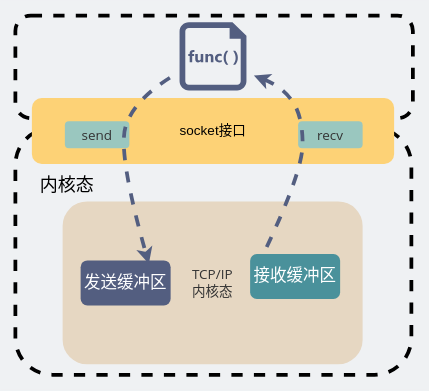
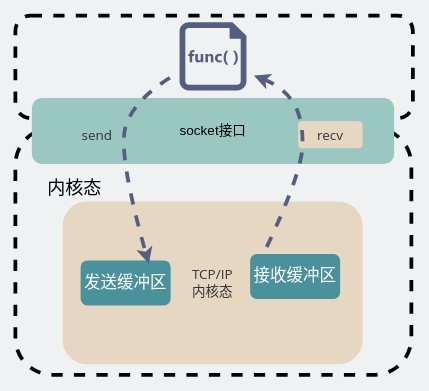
node "socket接口": fillcolor #fdd276 -> #9ac7bf
node "recv": fillcolor #9ac7bf -> #e6d7c2
node "内核态": moved (67, 185) -> (75, 189)
node "发送缓冲区": fillcolor #535e80 -> #4a919b
